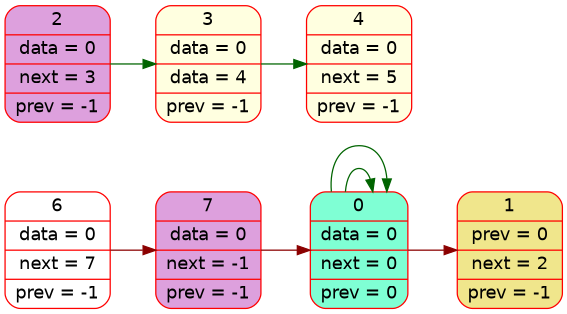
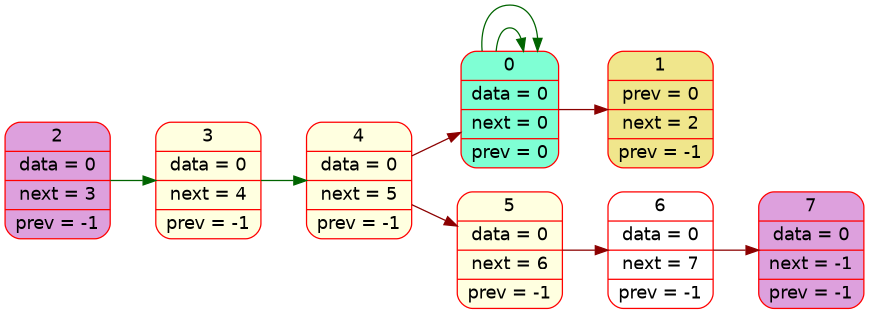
node "3": text "data = 4" -> "next = 4"
edge "7" -> "0": now "4" -> "0"
node "5": added
